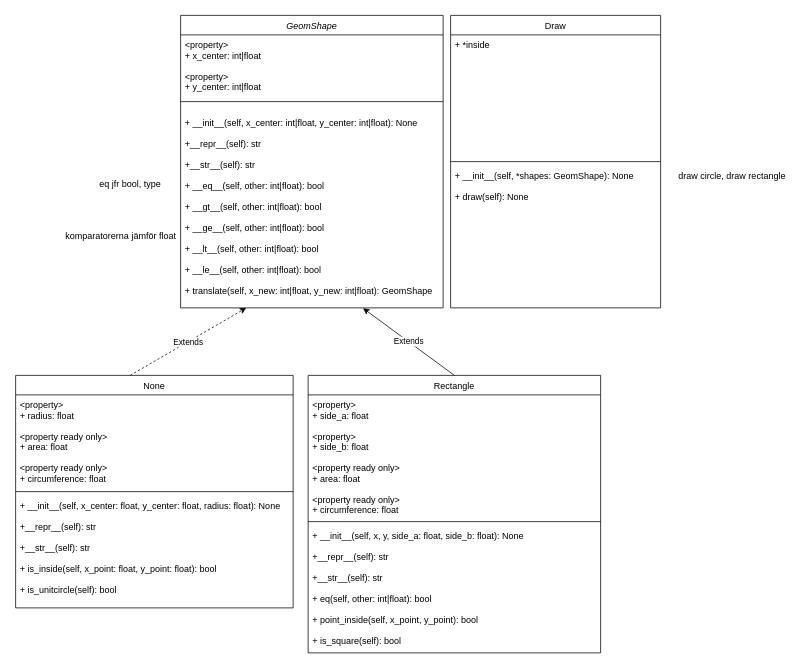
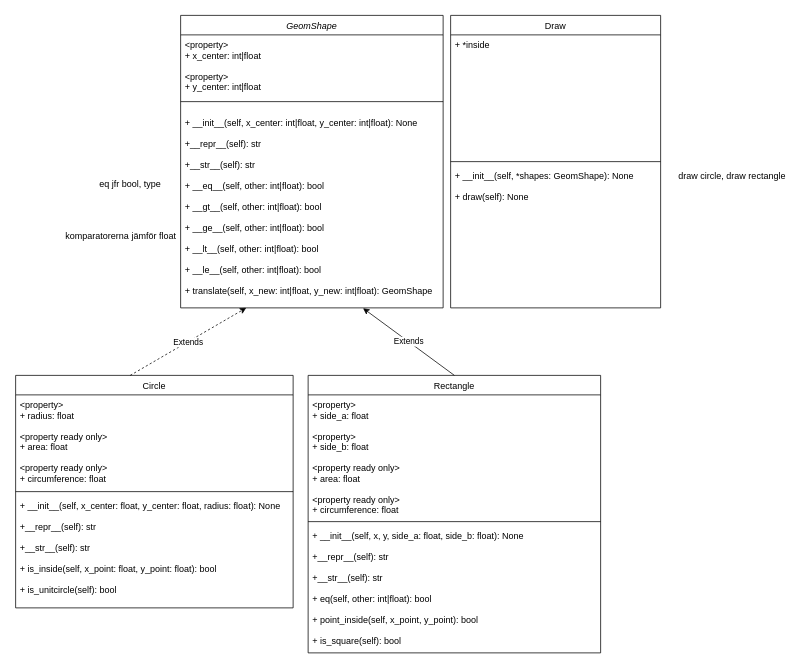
node "None": label "None" -> "Circle"
